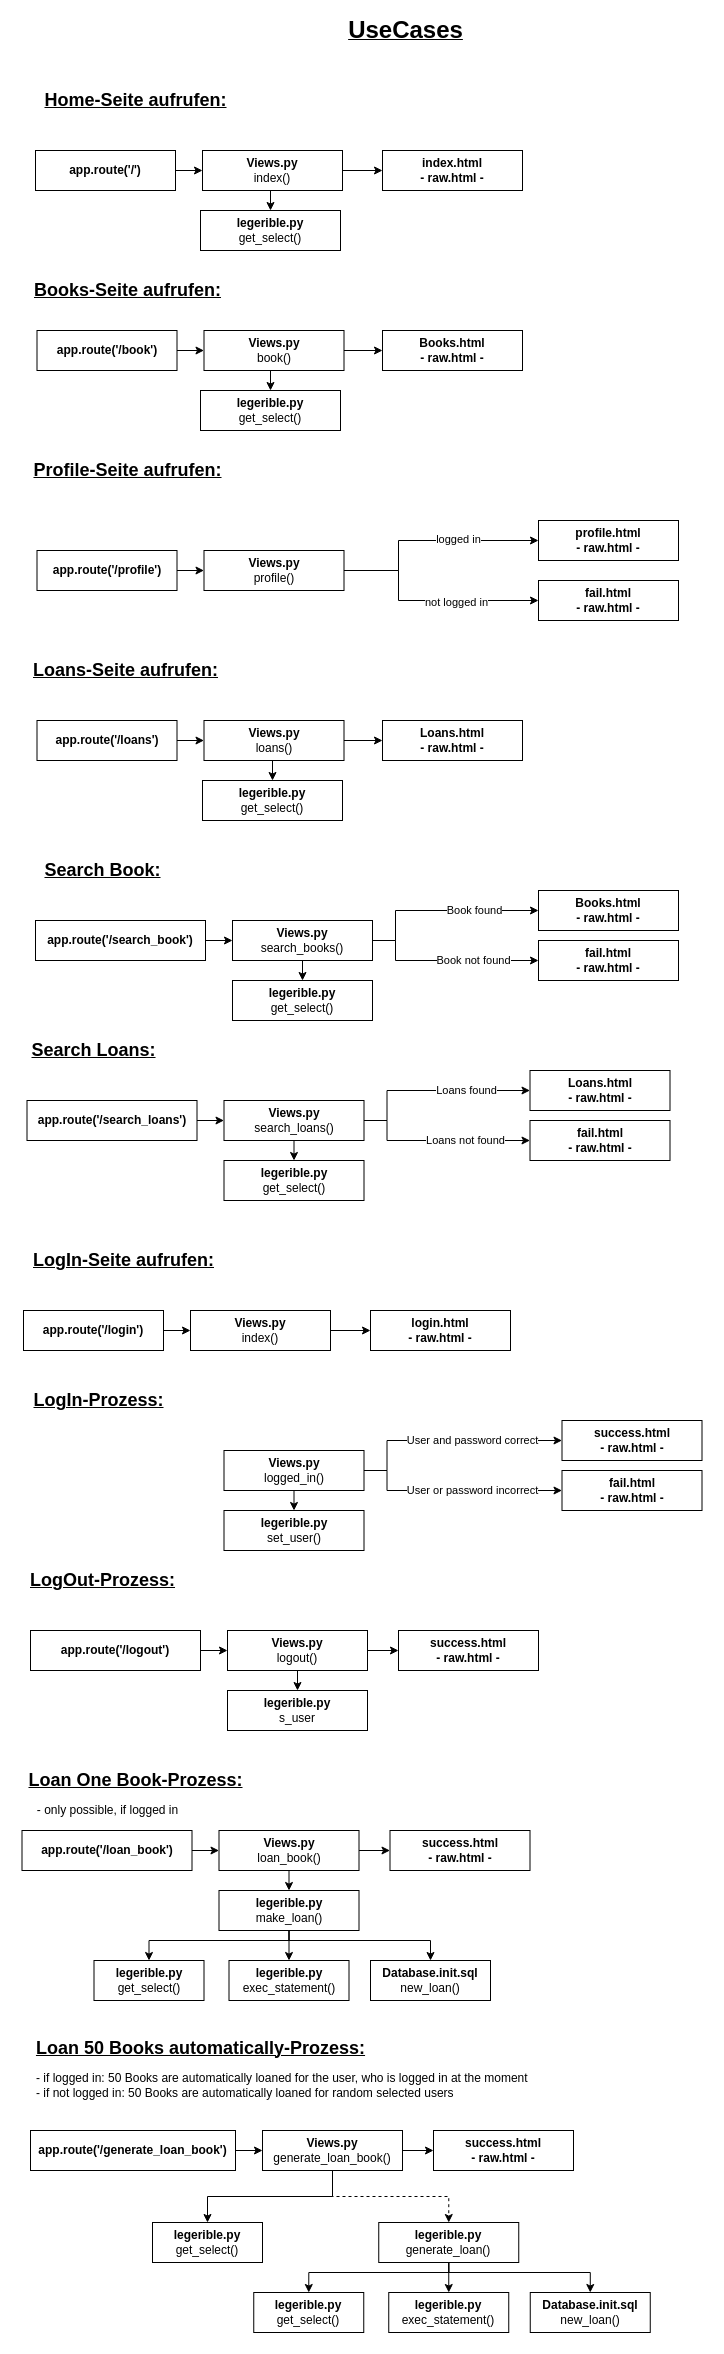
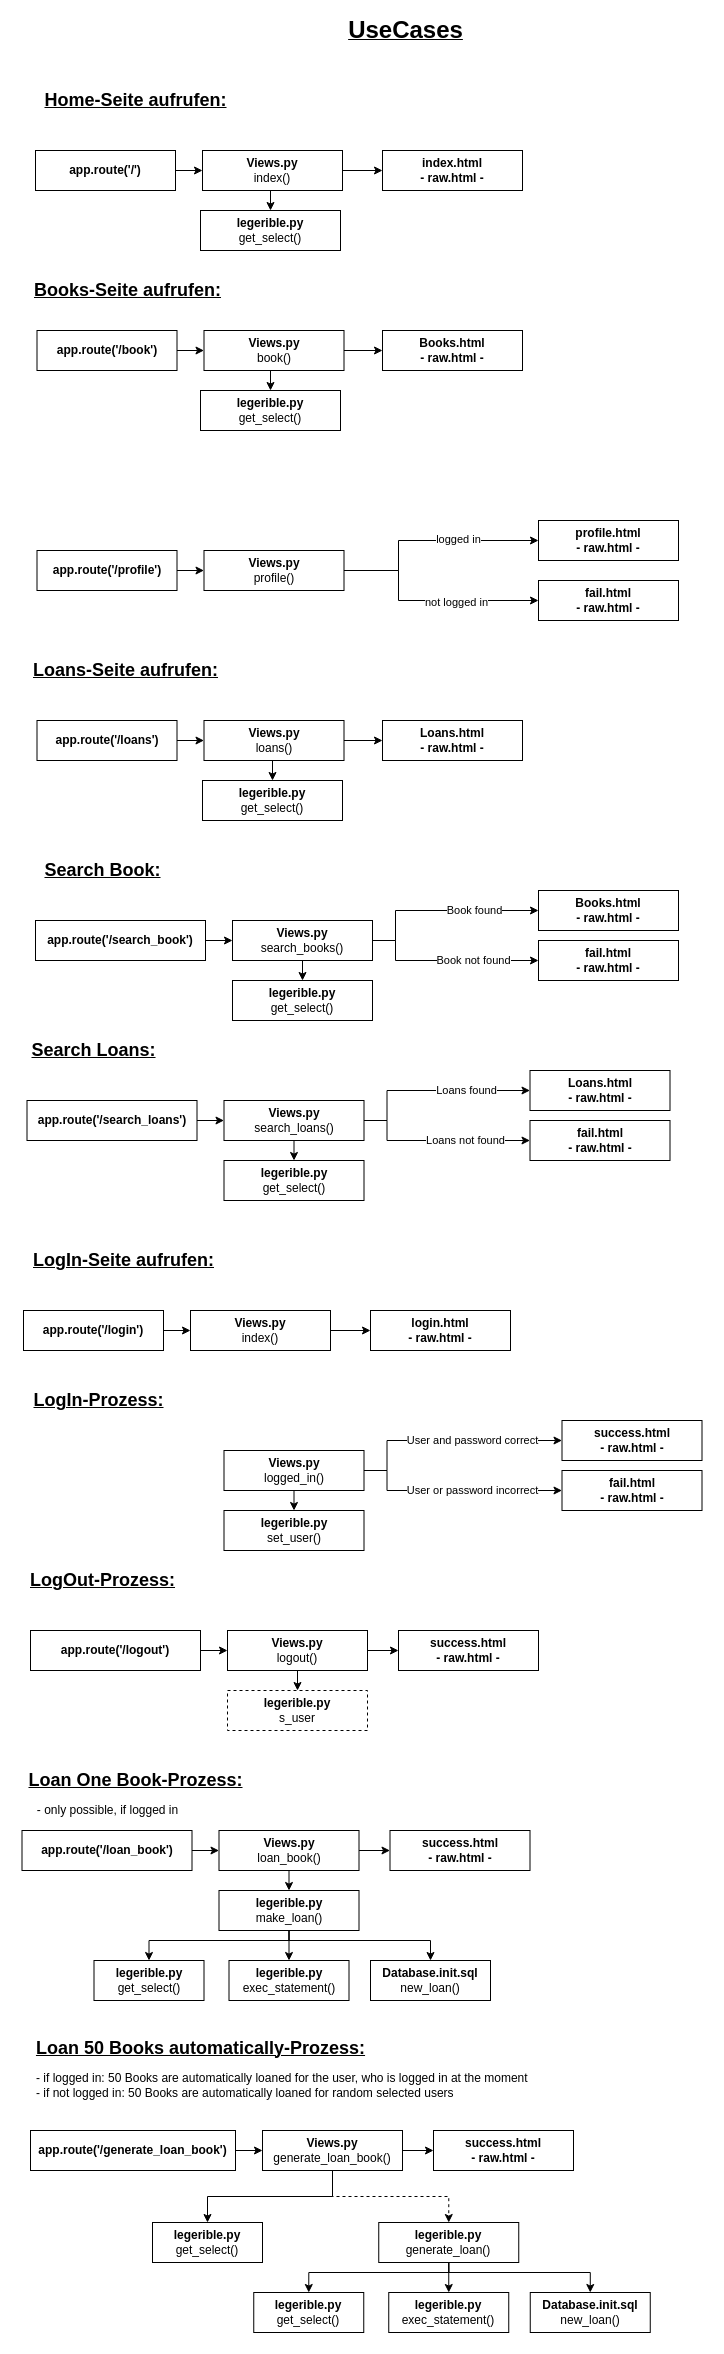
node "Profile-Seite aufrufen:": removed
node "legerible.py s_user": style solid -> dashed
